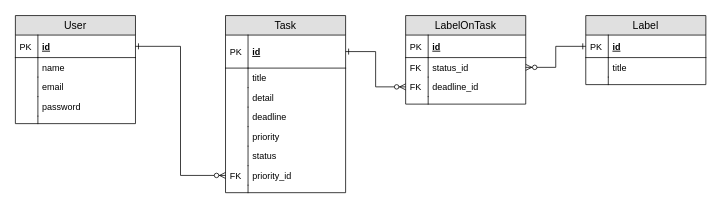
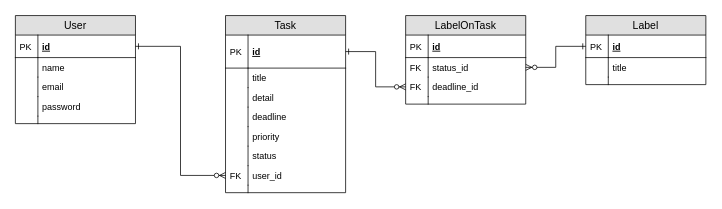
node "priority_id": label "priority_id" -> "user_id"
